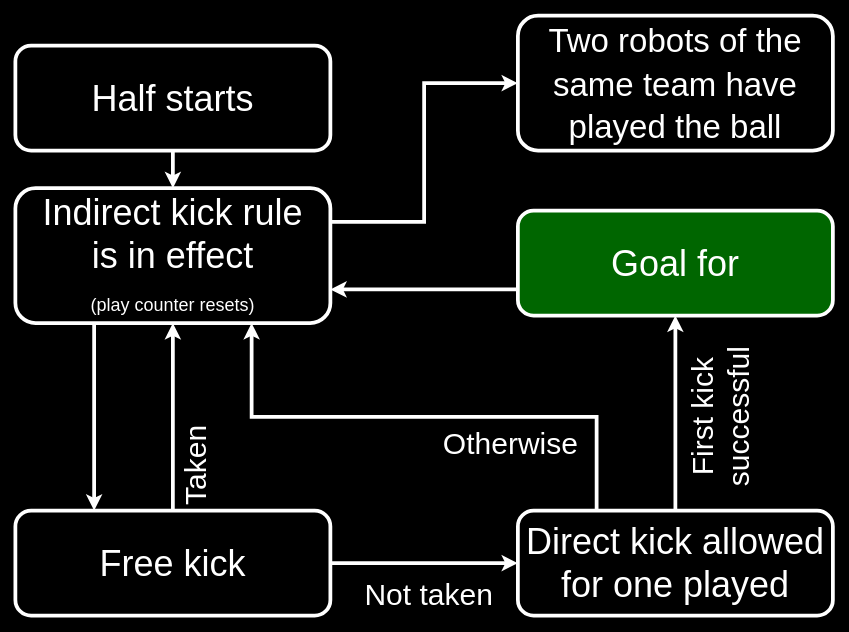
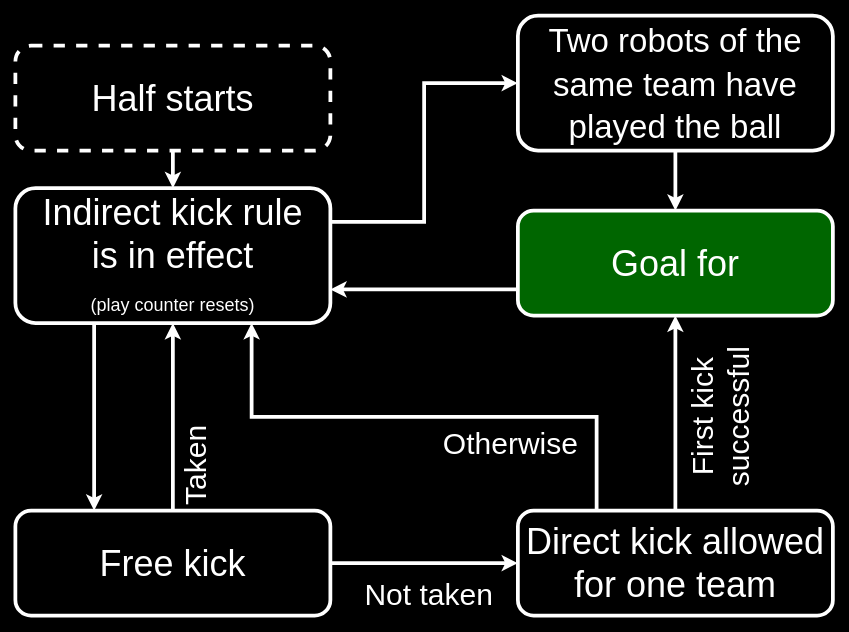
node "Half starts": style solid -> dashed
edge "Two robots of the same team have played the ball" -> "Goal for": added
node "Direct kick allowed for one played": label "Direct kick allowed for one played" -> "Direct kick allowed for one team"
